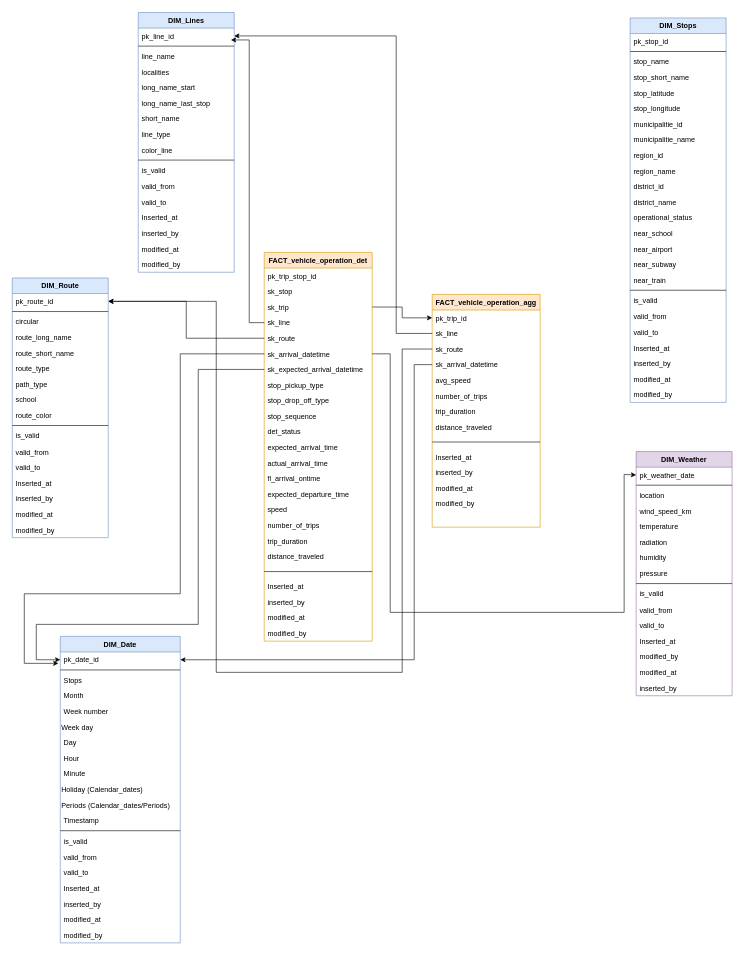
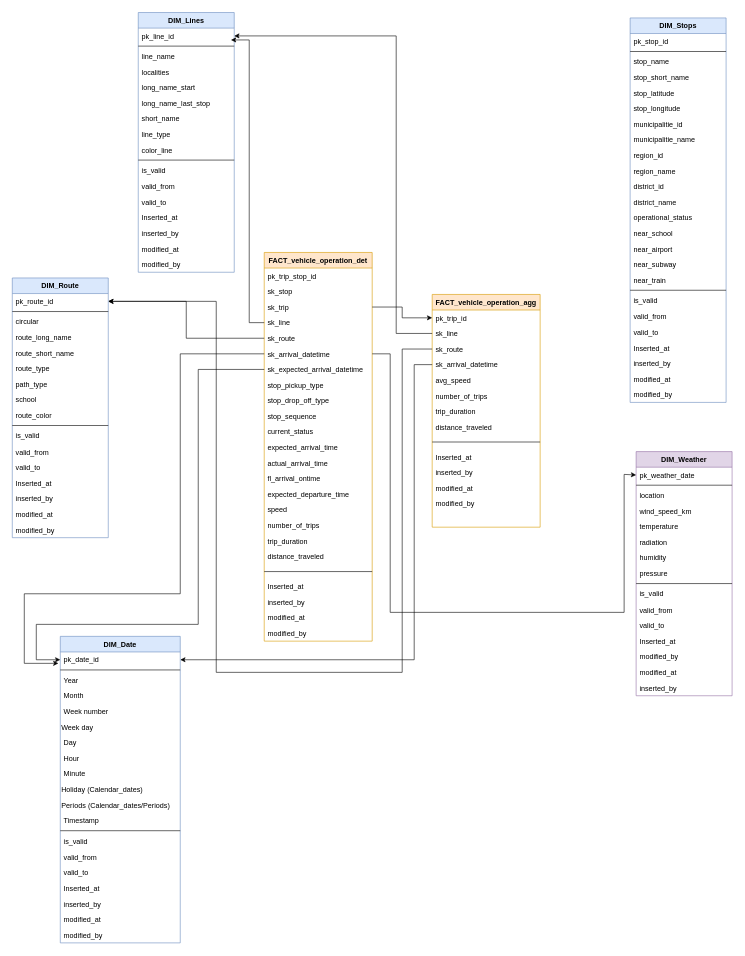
node "det_status": label "det_status" -> "current_status"
node "Stops": label "Stops" -> "Year"
